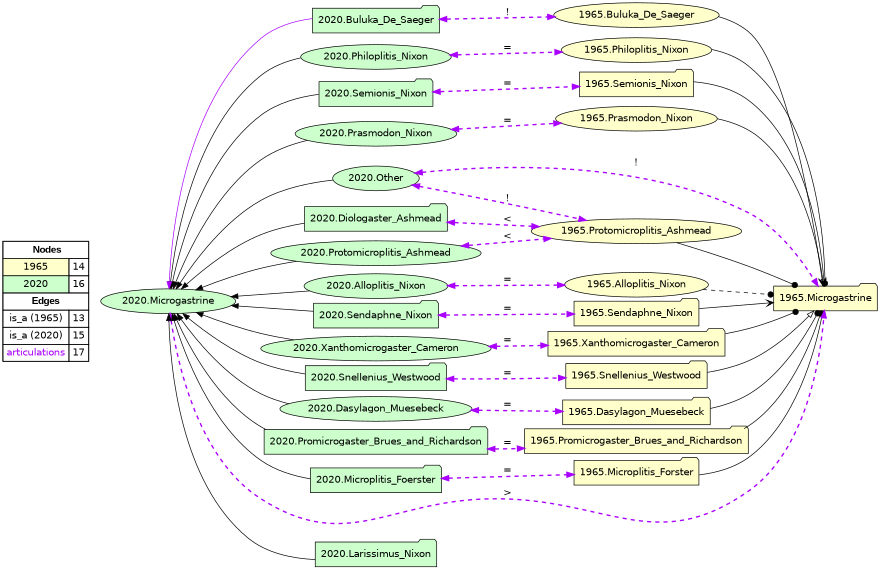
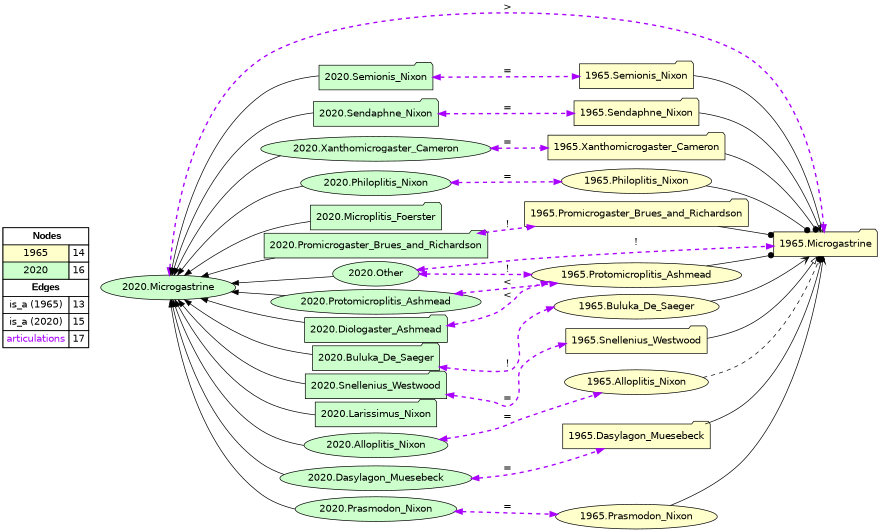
edge "2020.Buluka_De_Saeger" -> "2020.Microgastrine": color #aa00ff -> #000000
edge "1965.Promicrogaster_Brues_and_Richardson" -- "2020.Promicrogaster_Brues_and_Richardson": label "=" -> "!"
node "1965.Microplitis_Forster": removed
